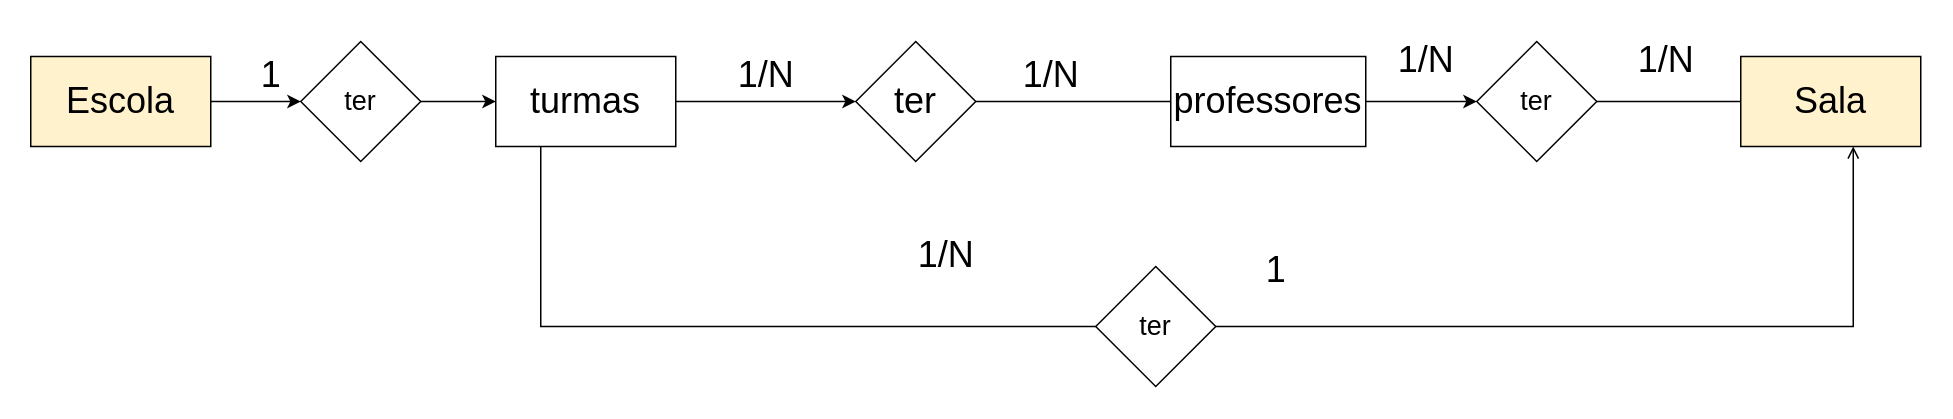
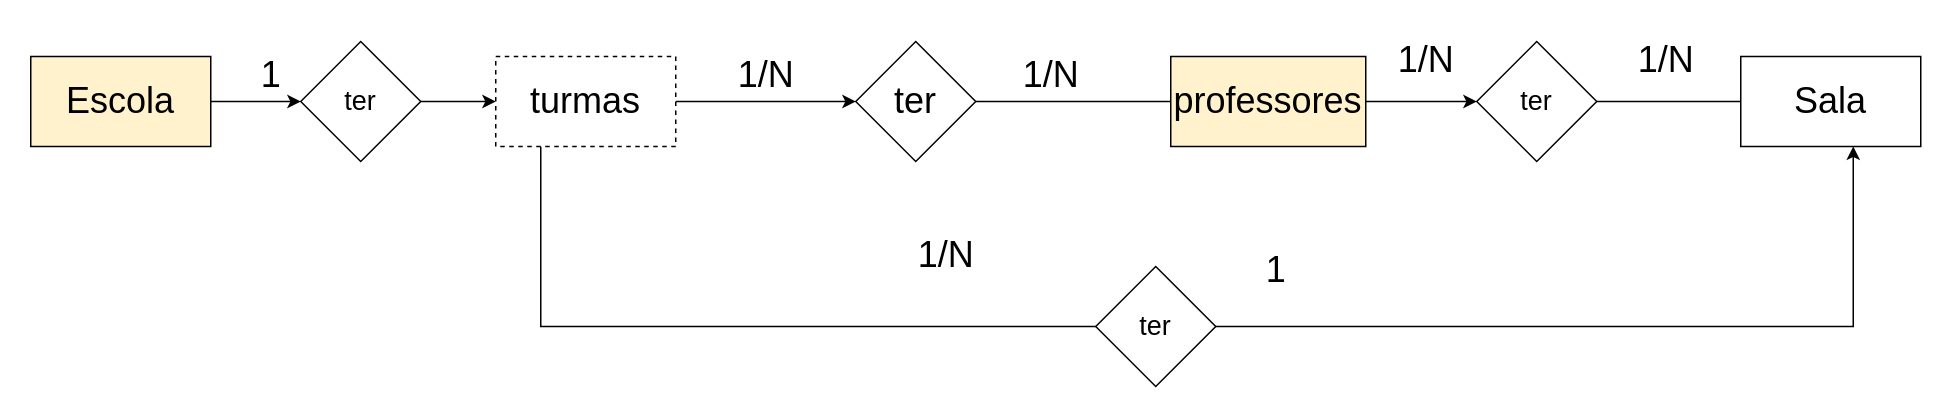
node "turmas": style solid -> dashed
node "professores": fillcolor #ffffff -> #fff2cc
node "Sala": fillcolor #fff2cc -> #ffffff
edge "turmas" -> "Sala": arrowhead open -> classic
